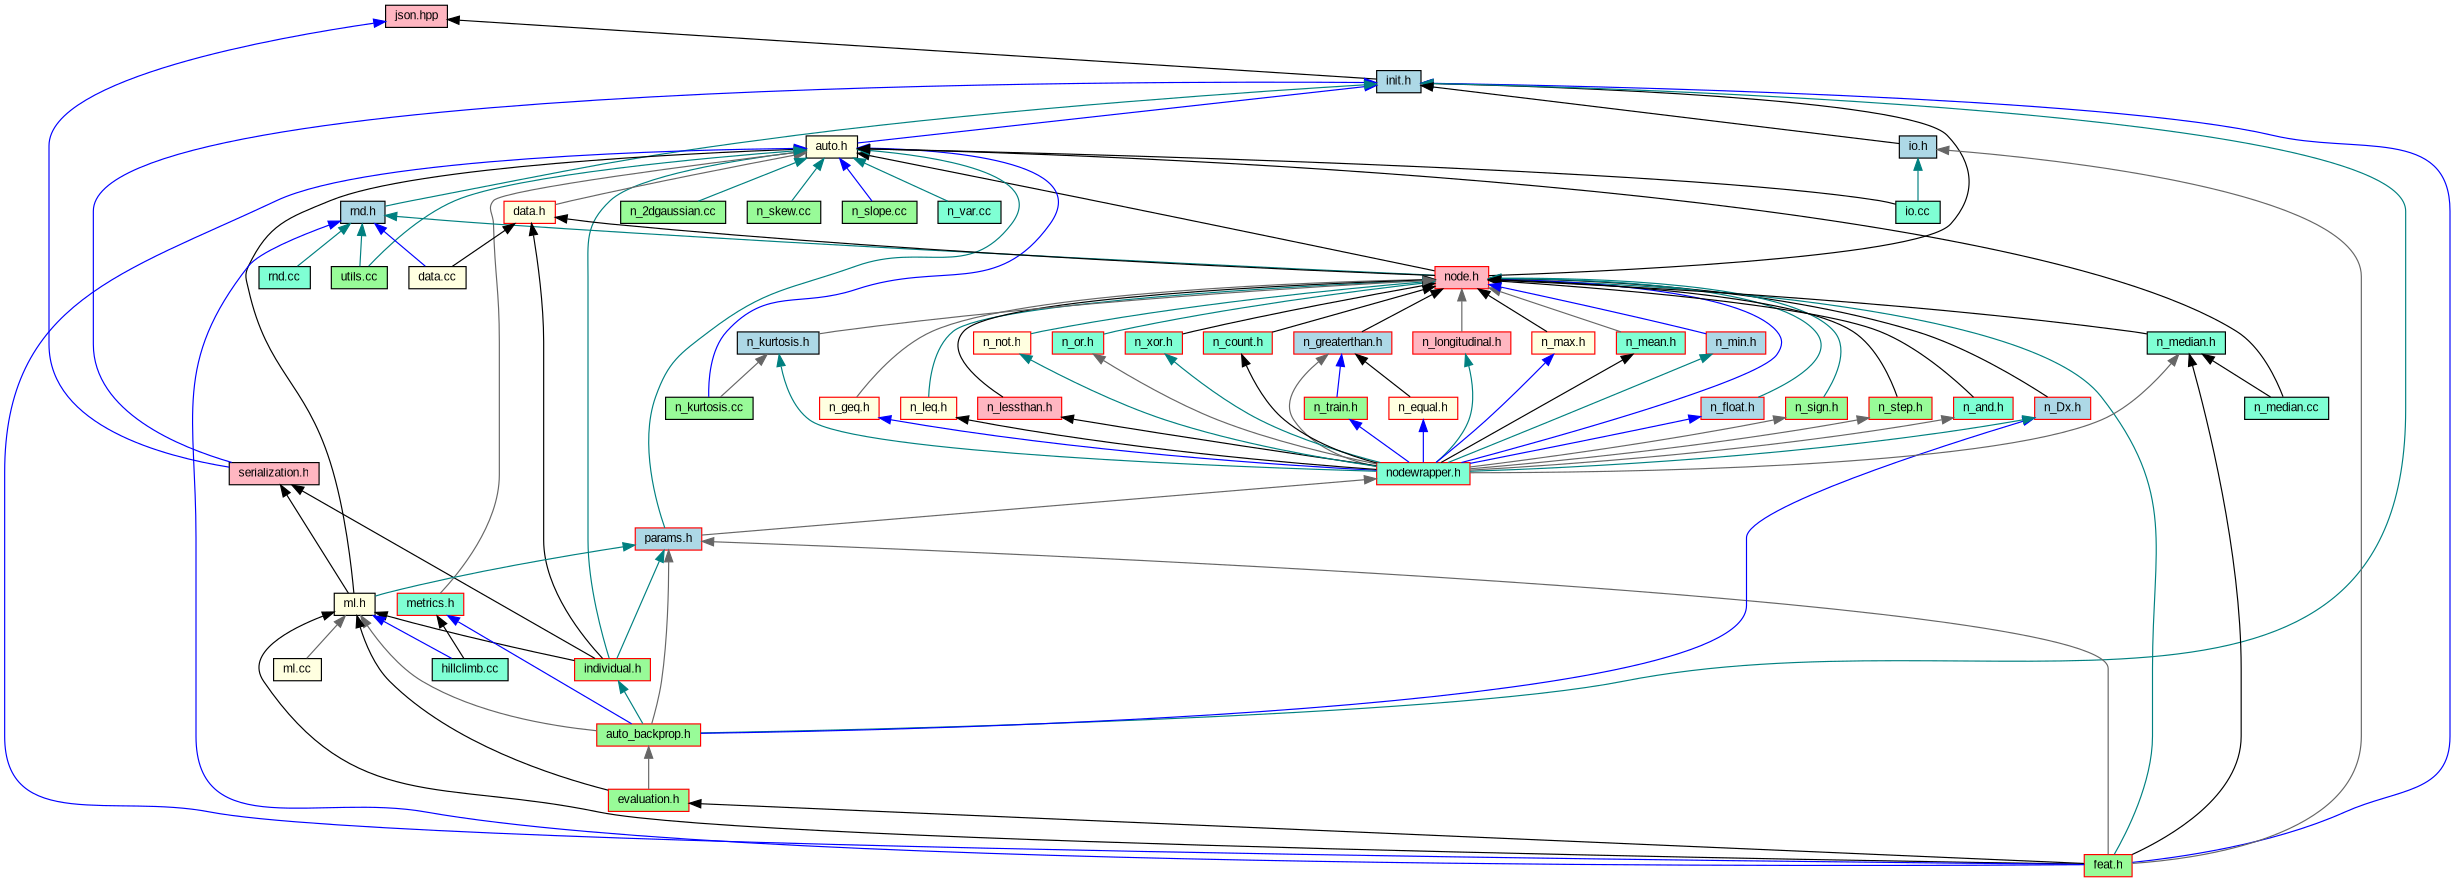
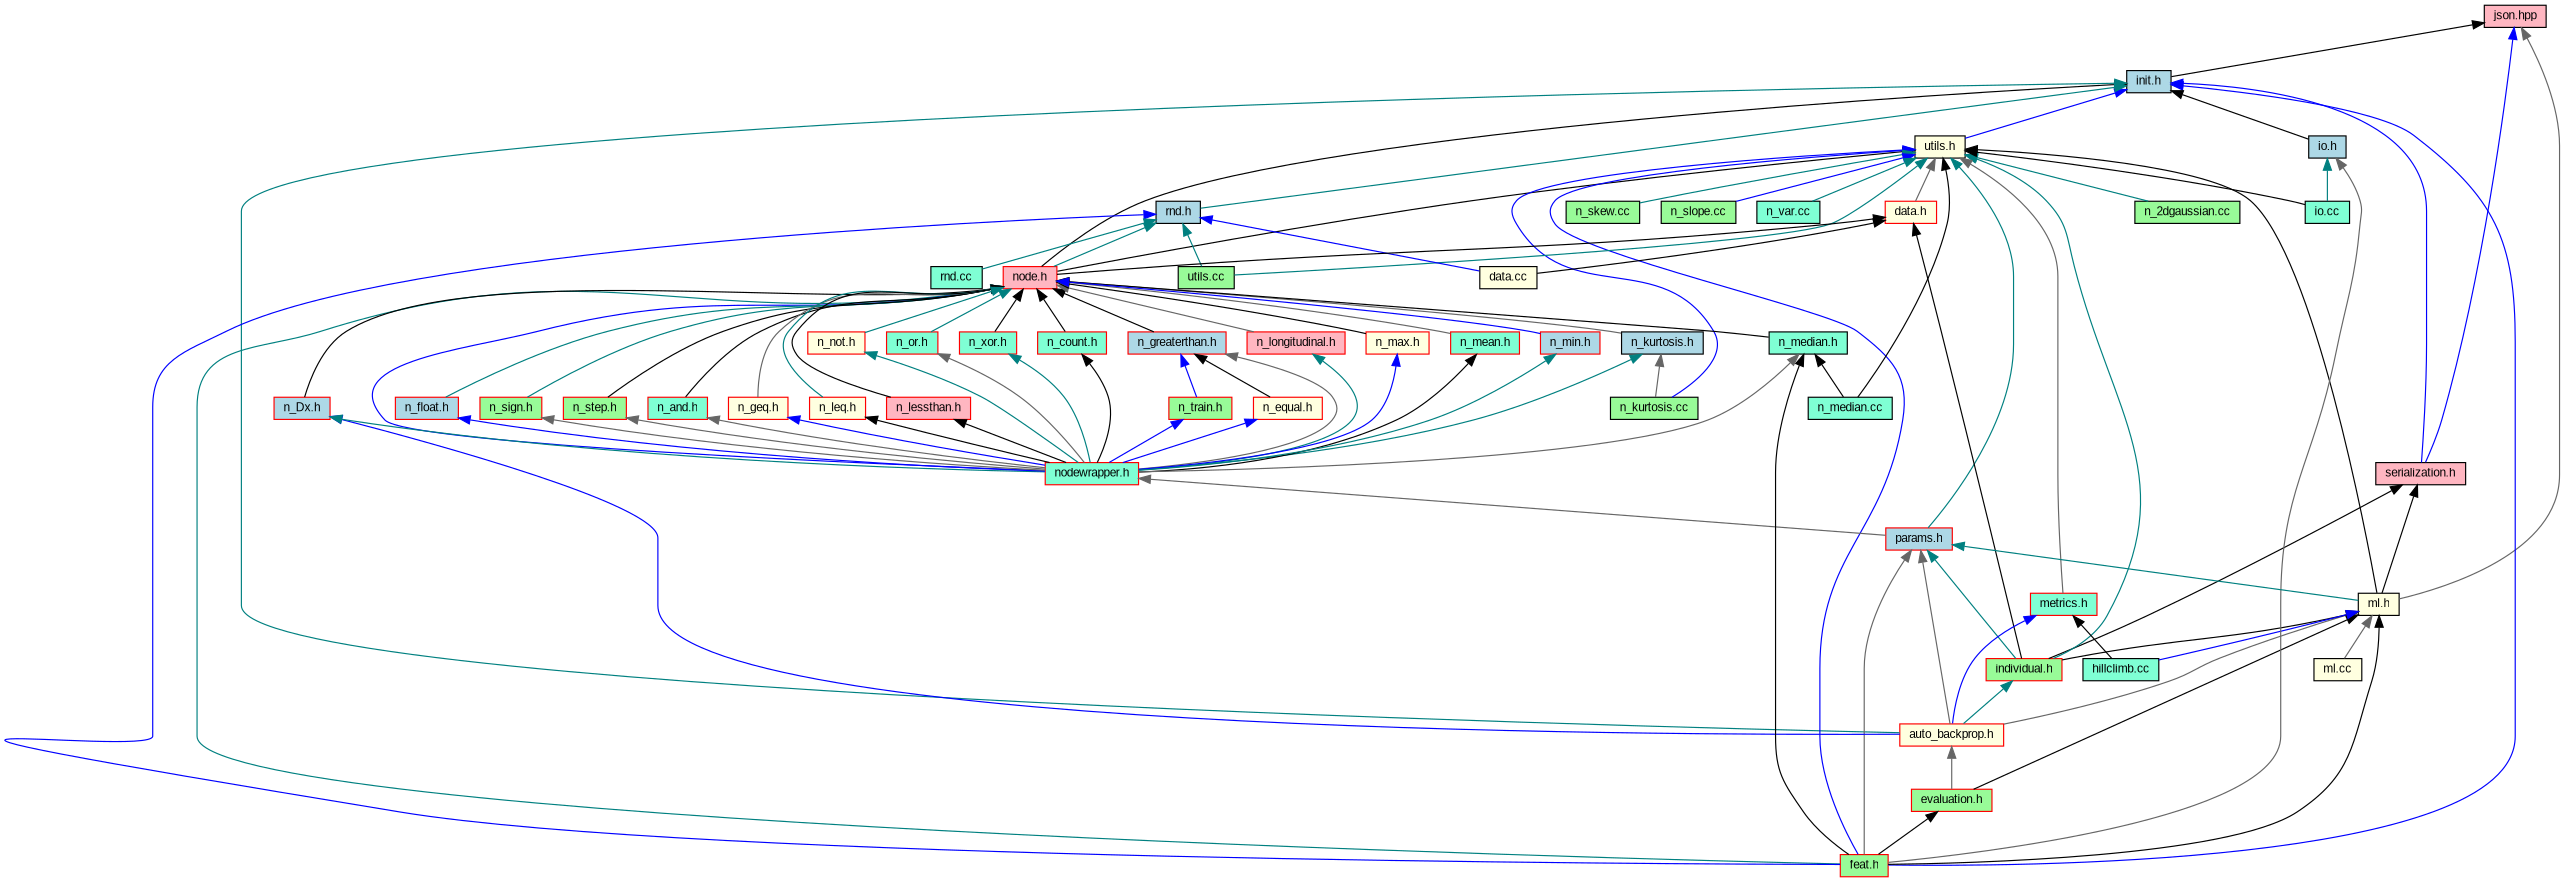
node "auto.h": label "auto.h" -> "utils.h"
edge "ml.h" -> "json.hpp": added
node "auto_backprop.h": fillcolor palegreen -> lightyellow
